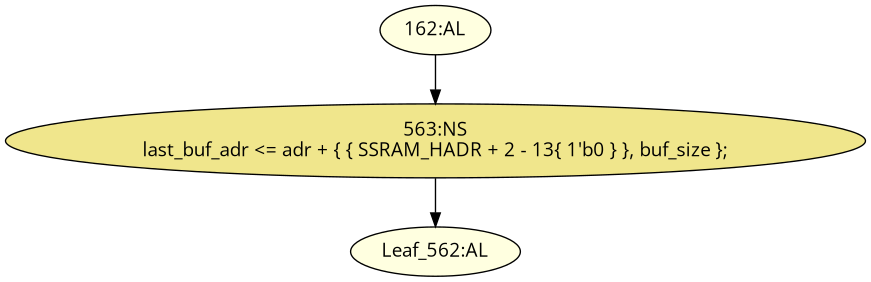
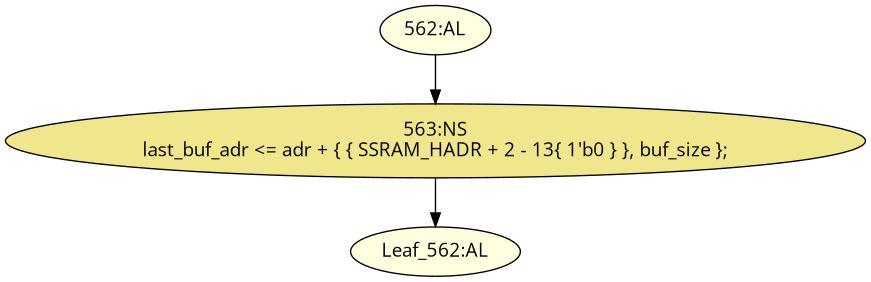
node "162:AL": label "162:AL" -> "562:AL"
